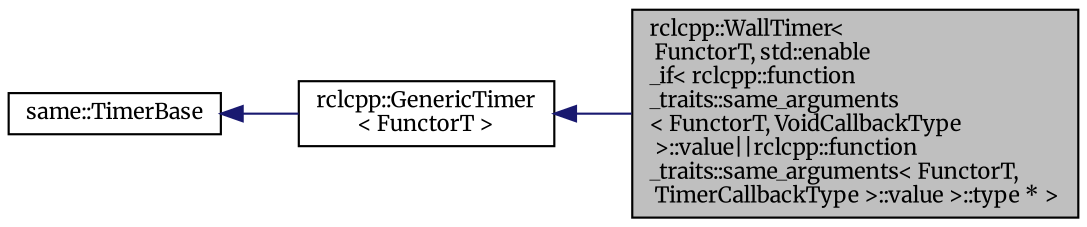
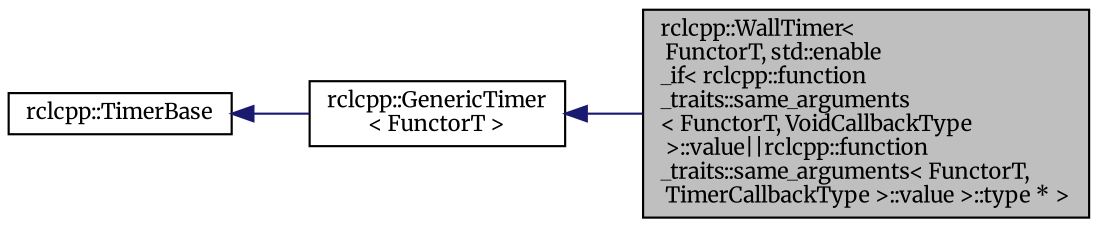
node "same::TimerBase": label "same::TimerBase" -> "rclcpp::TimerBase"
